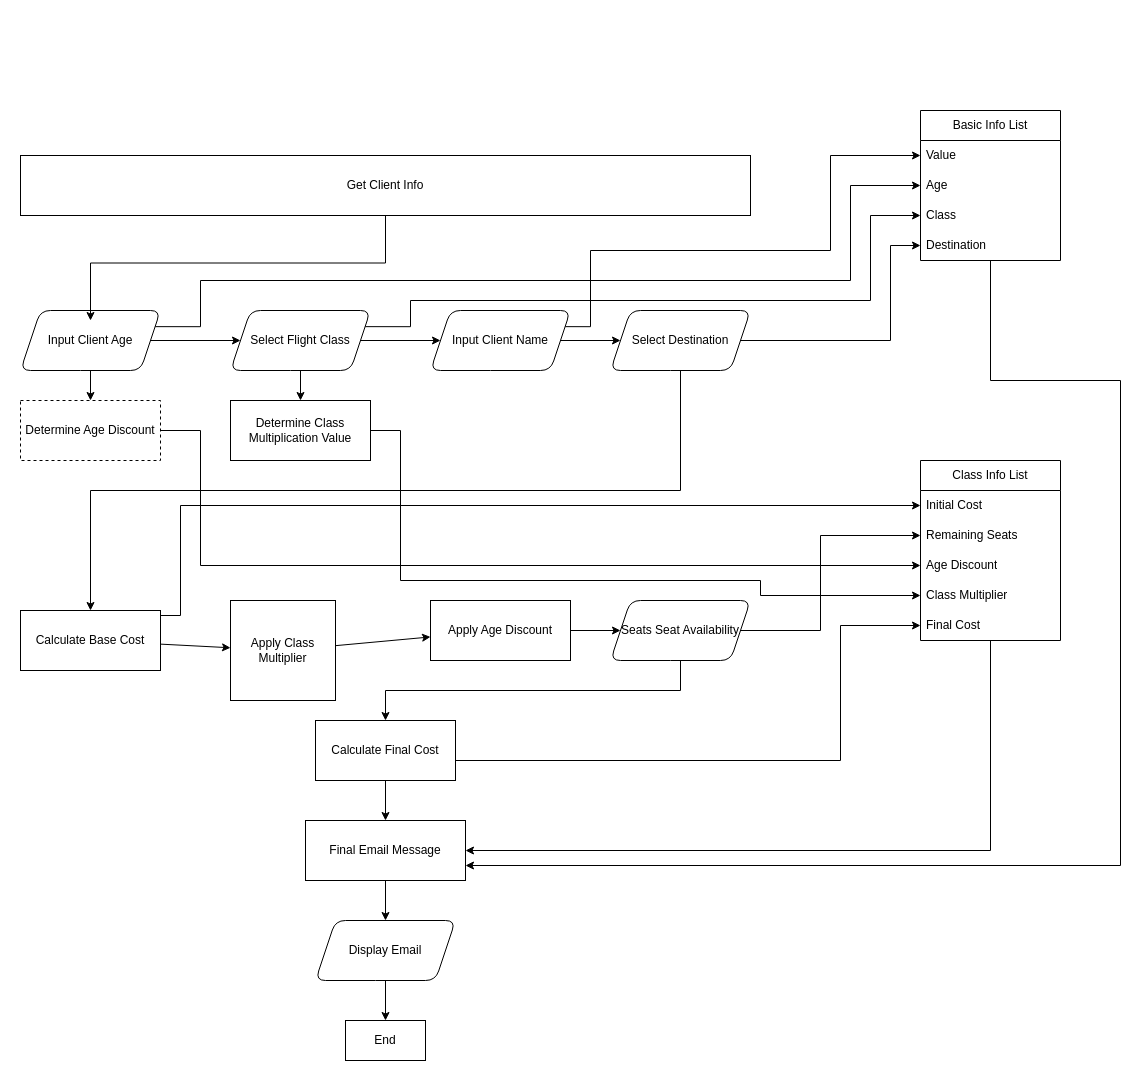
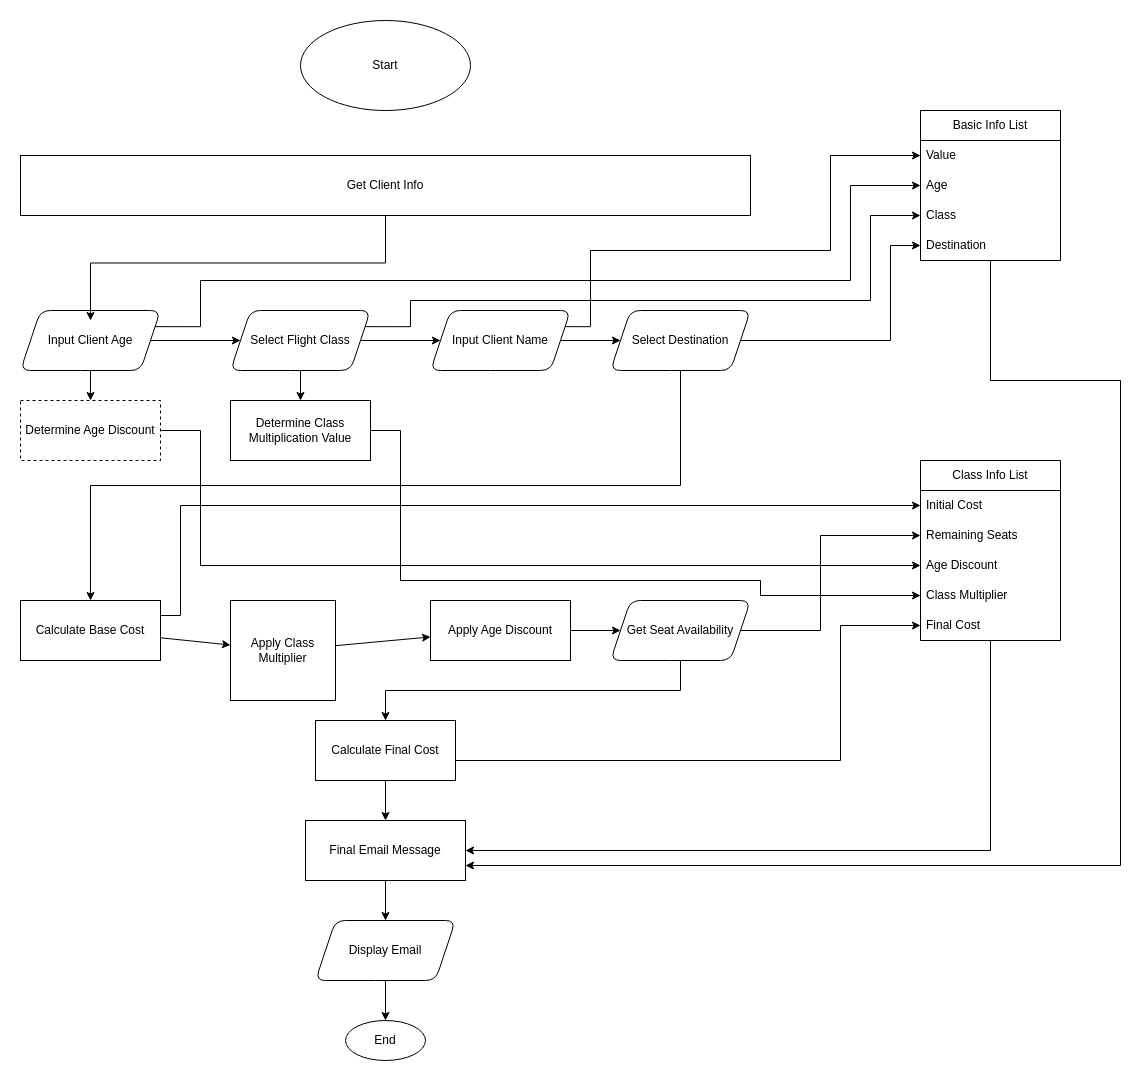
node "Start": added
node "Seats Seat Availability": label "Seats Seat Availability" -> "Get Seat Availability"
node "Calculate Base Cost": moved (91, 641) -> (91, 631)
node "End": shape rectangle -> ellipse
